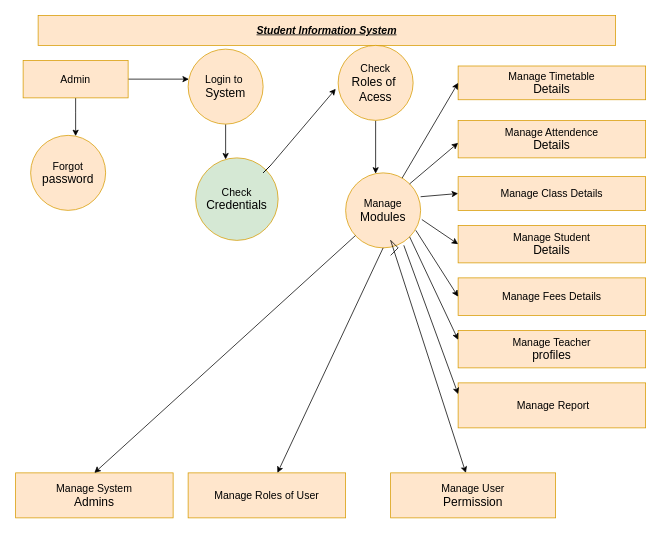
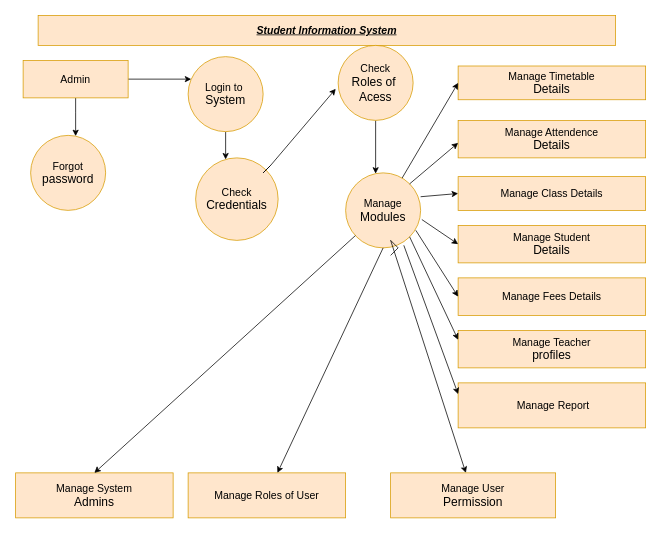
node "Login to System": moved (225, 87) -> (225, 94)
node "Check Credentials": fillcolor #d5e8d4 -> #ffe6cc
